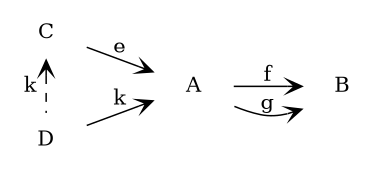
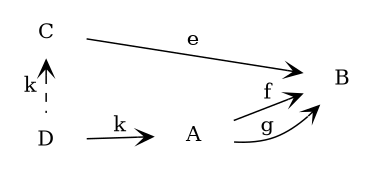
edge "C" -> "A": now "C" -> "B"
